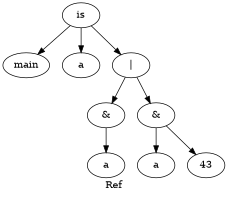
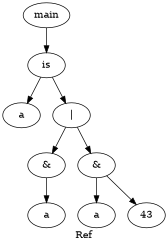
edge "is" -> "main": reversed
